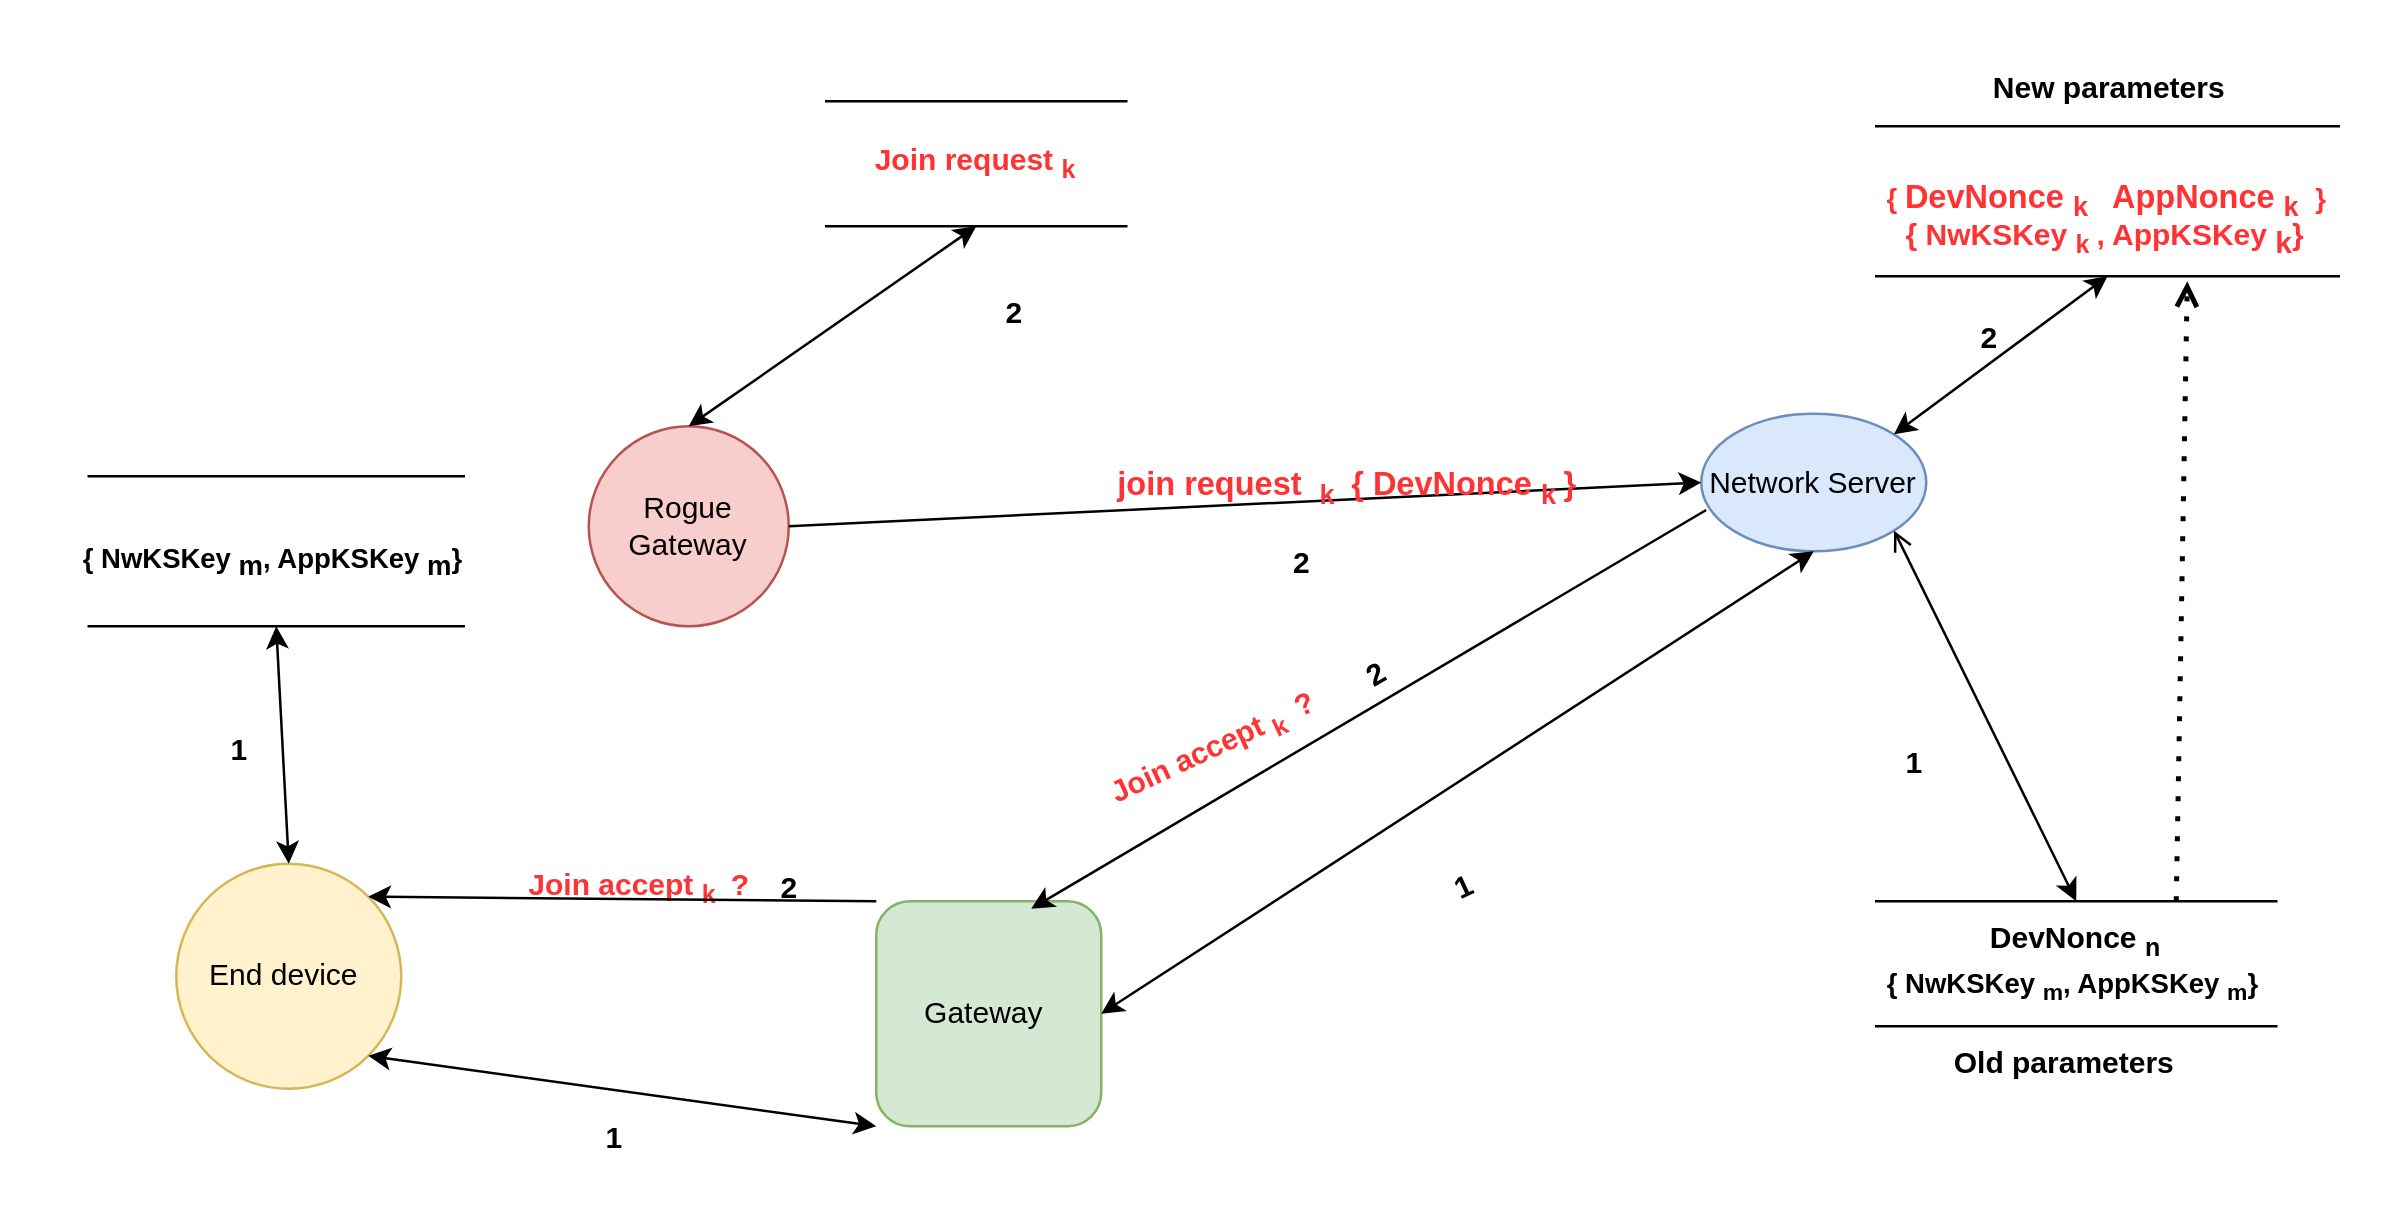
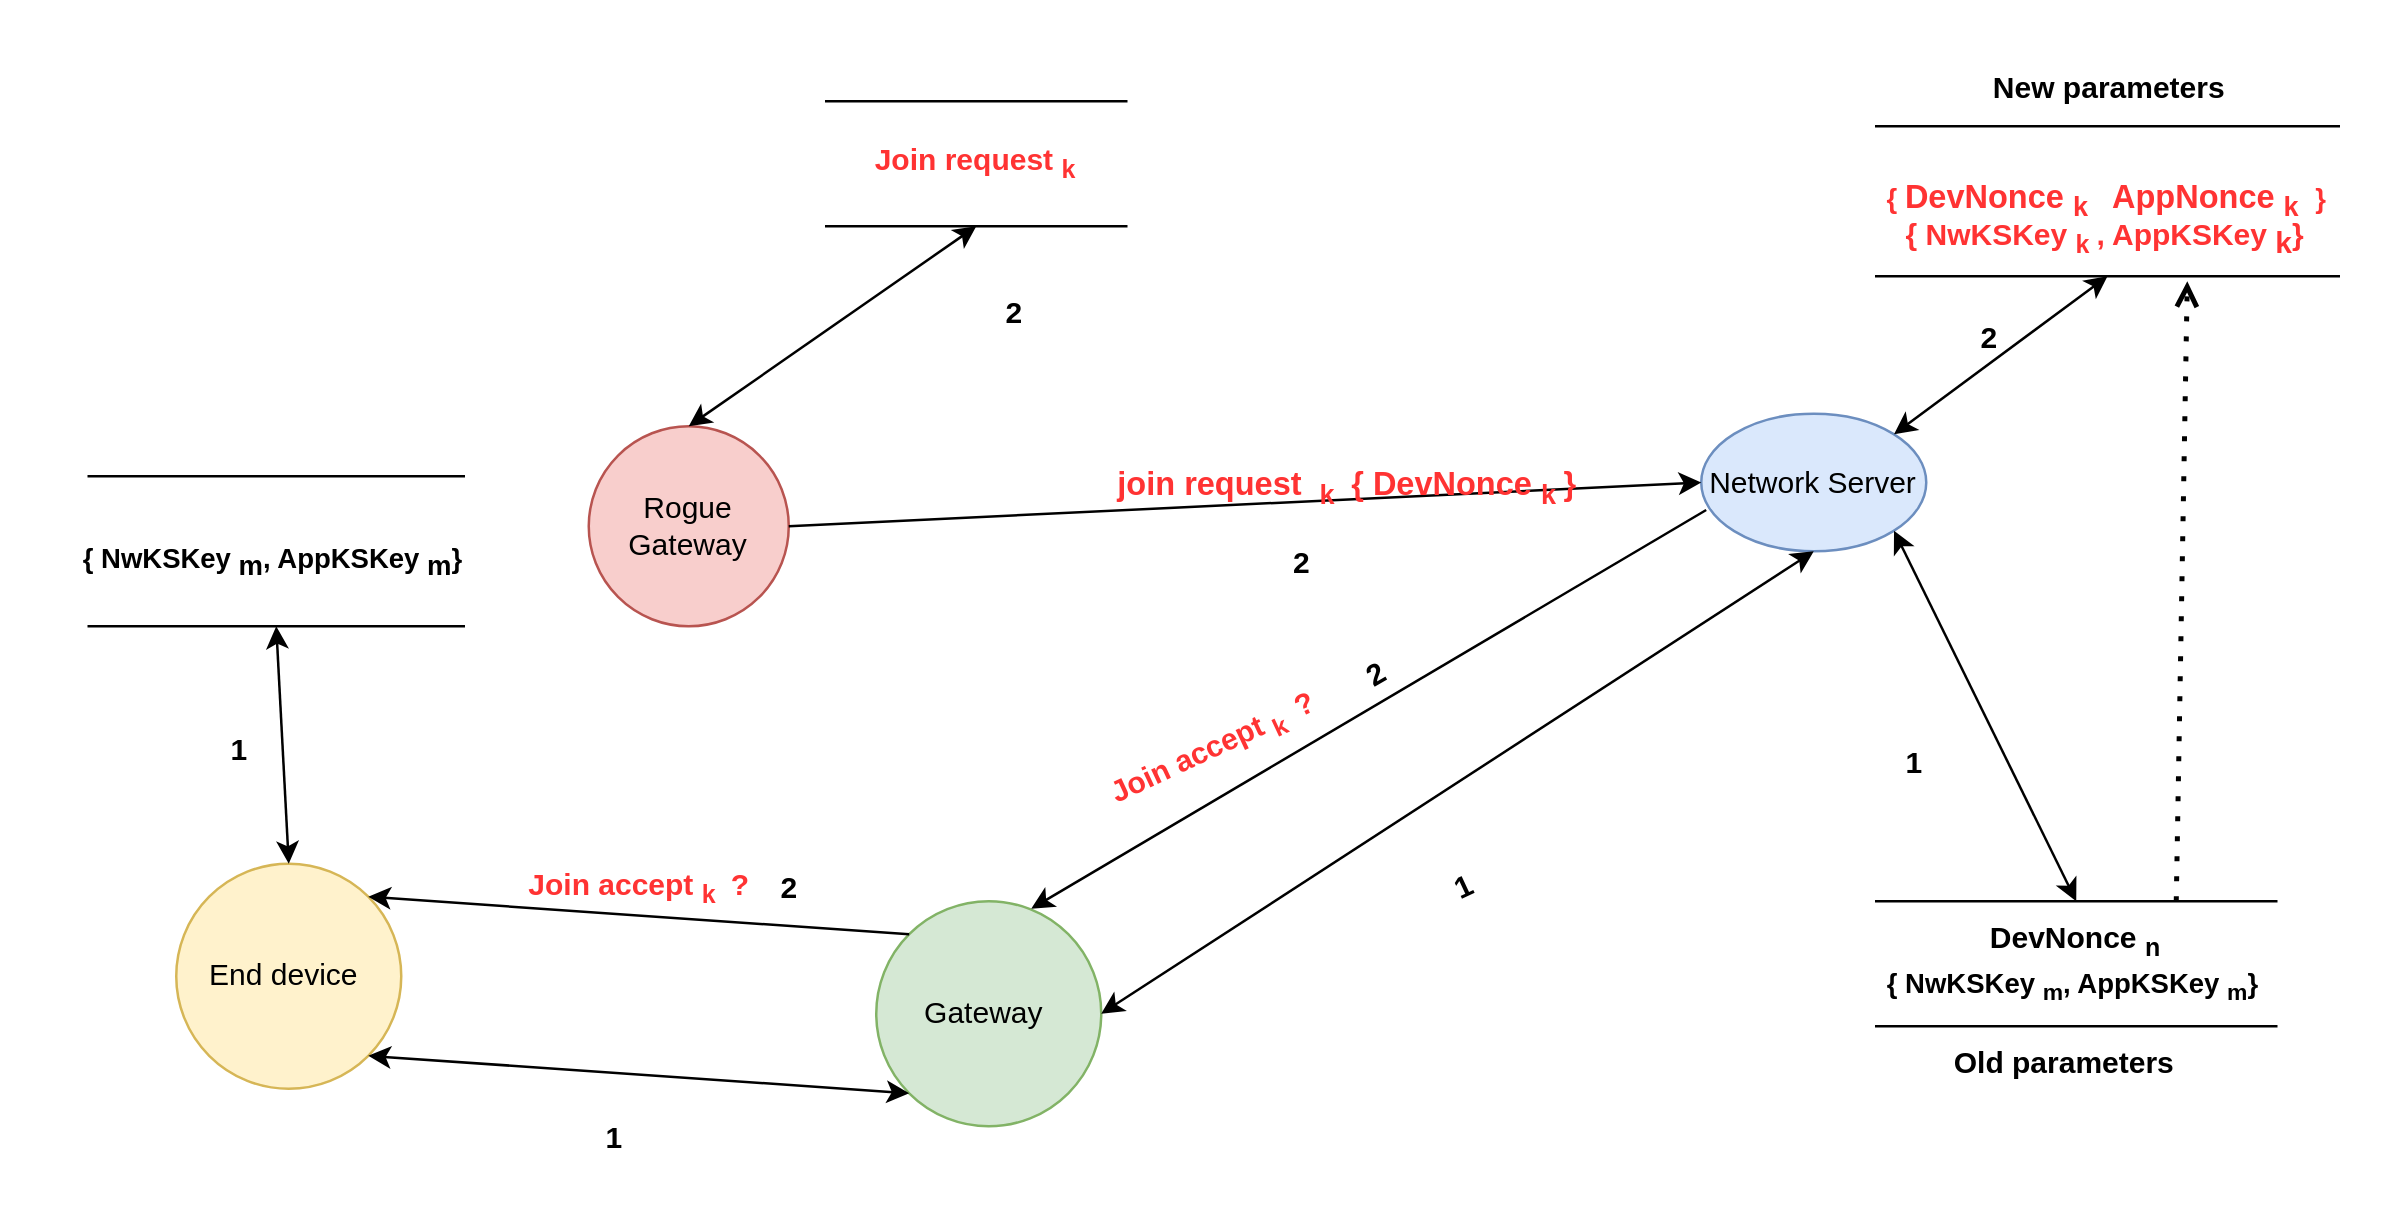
edge "Network Server" -- "DevNonce n": arrowhead open -> classic
node "Gateway": shape rounded rectangle -> ellipse
